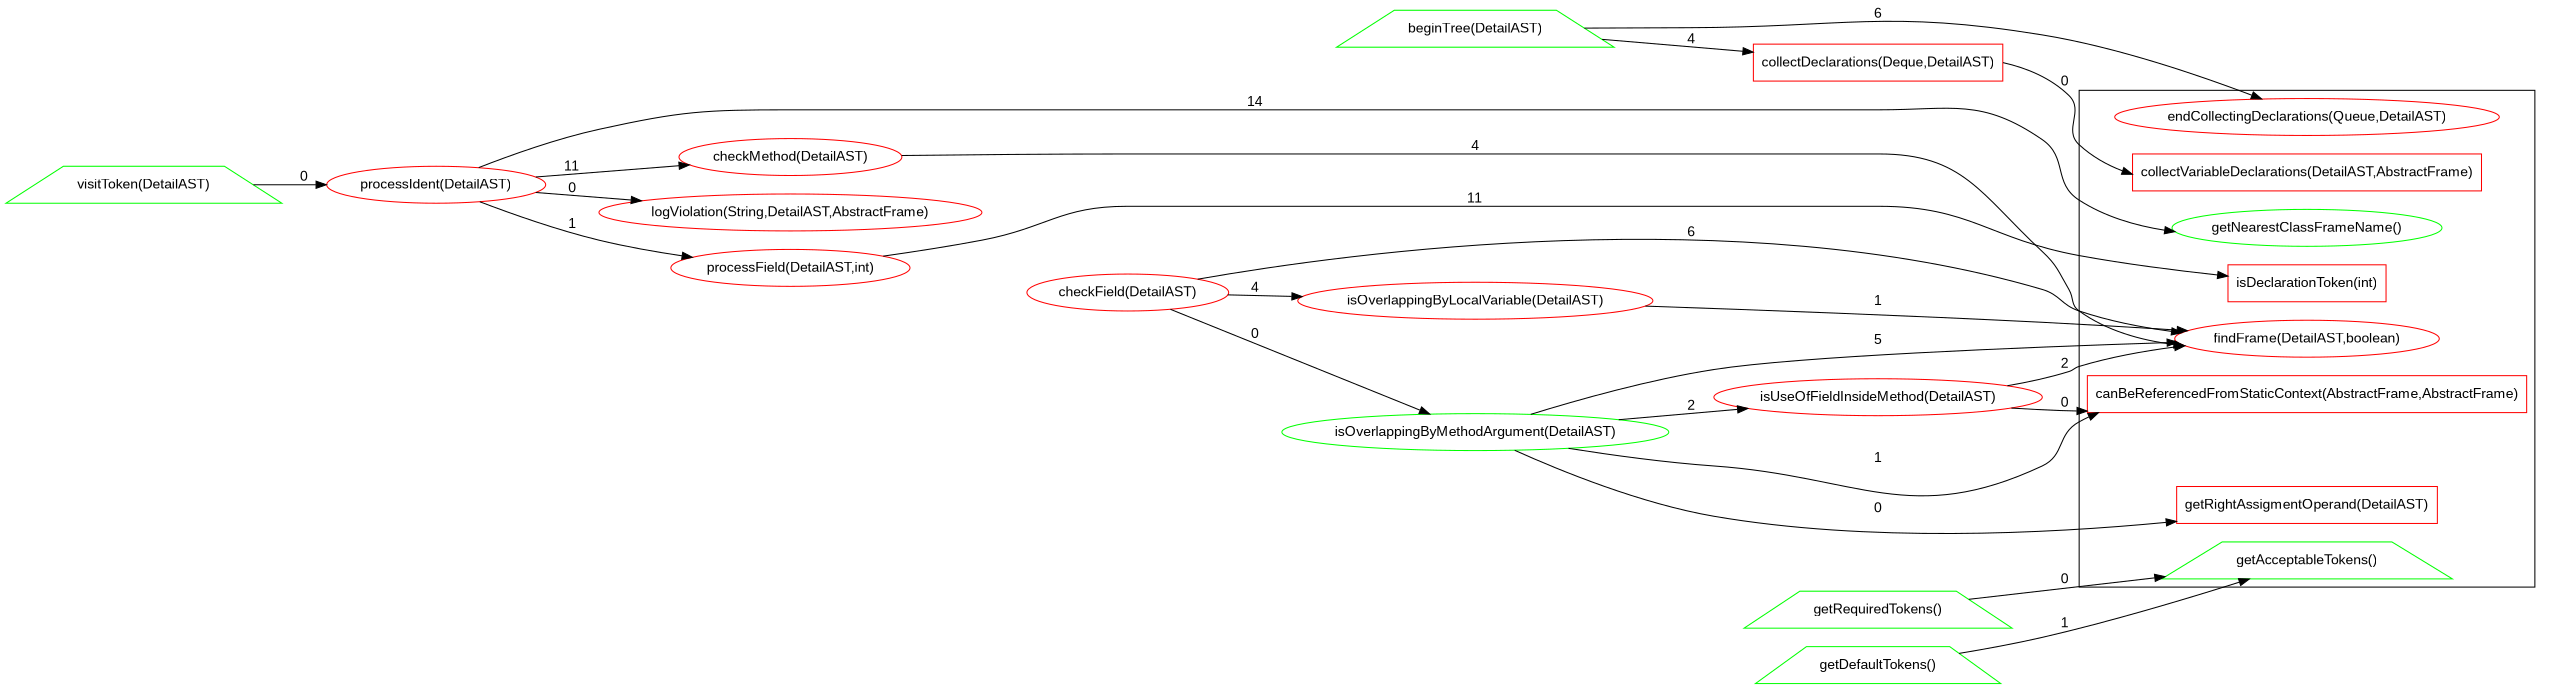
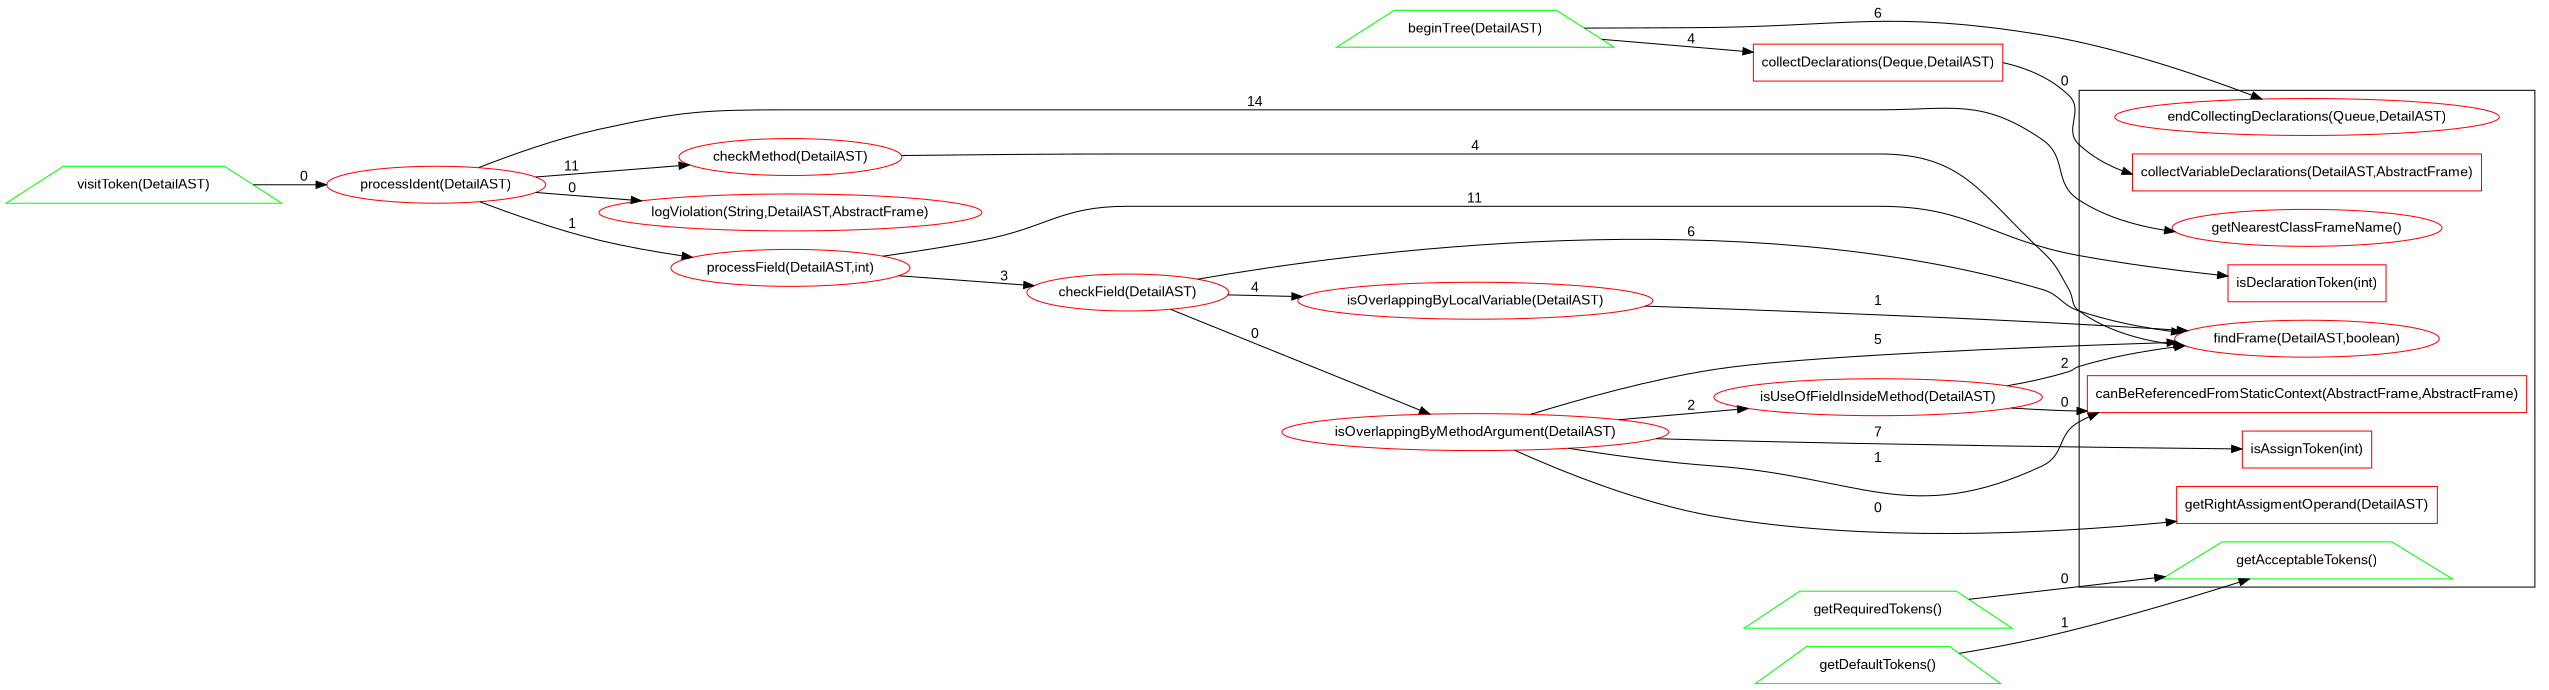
node "getNearestClassFrameName()": color #00ff00ff -> #ff0000ff
edge "processField(DetailAST,int)" -> "checkField(DetailAST)": added, label "3"
node "isOverlappingByMethodArgument(DetailAST)": color #00ff00ff -> #ff0000ff
node "isAssignToken(int)": added
